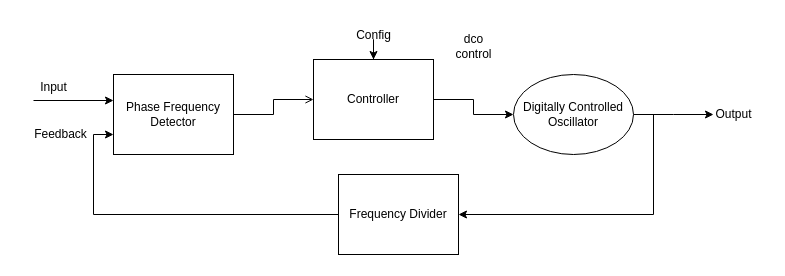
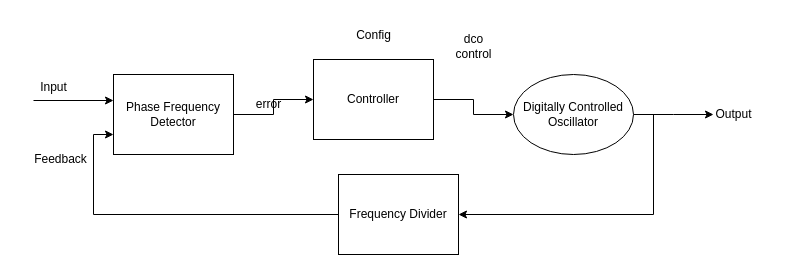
edge "Config" -> "Controller": removed
edge "Phase Frequency Detector" -> "Controller": arrowhead open -> classic
node "error": added
node "Feedback": moved (61, 135) -> (61, 160)
